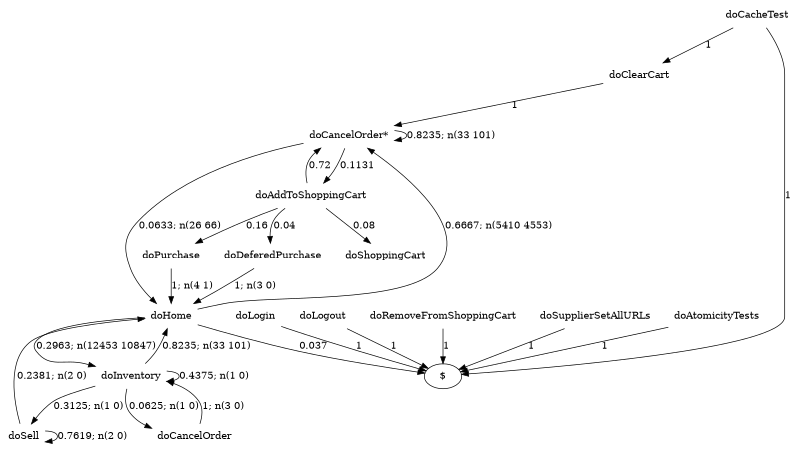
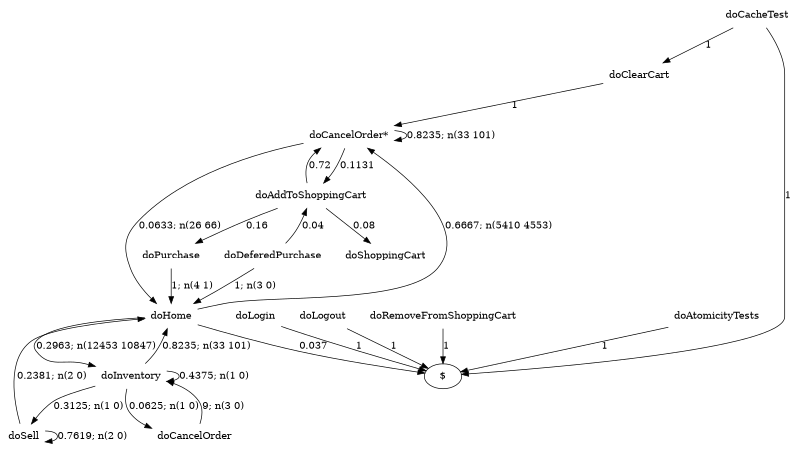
edge "doAddToShoppingCart" -> "doDeferedPurchase": reversed
node "doSupplierSetAllURLs": removed
edge "doCancelOrder" -> "doInventory": label "1; n(3 0)" -> "9; n(3 0)"
